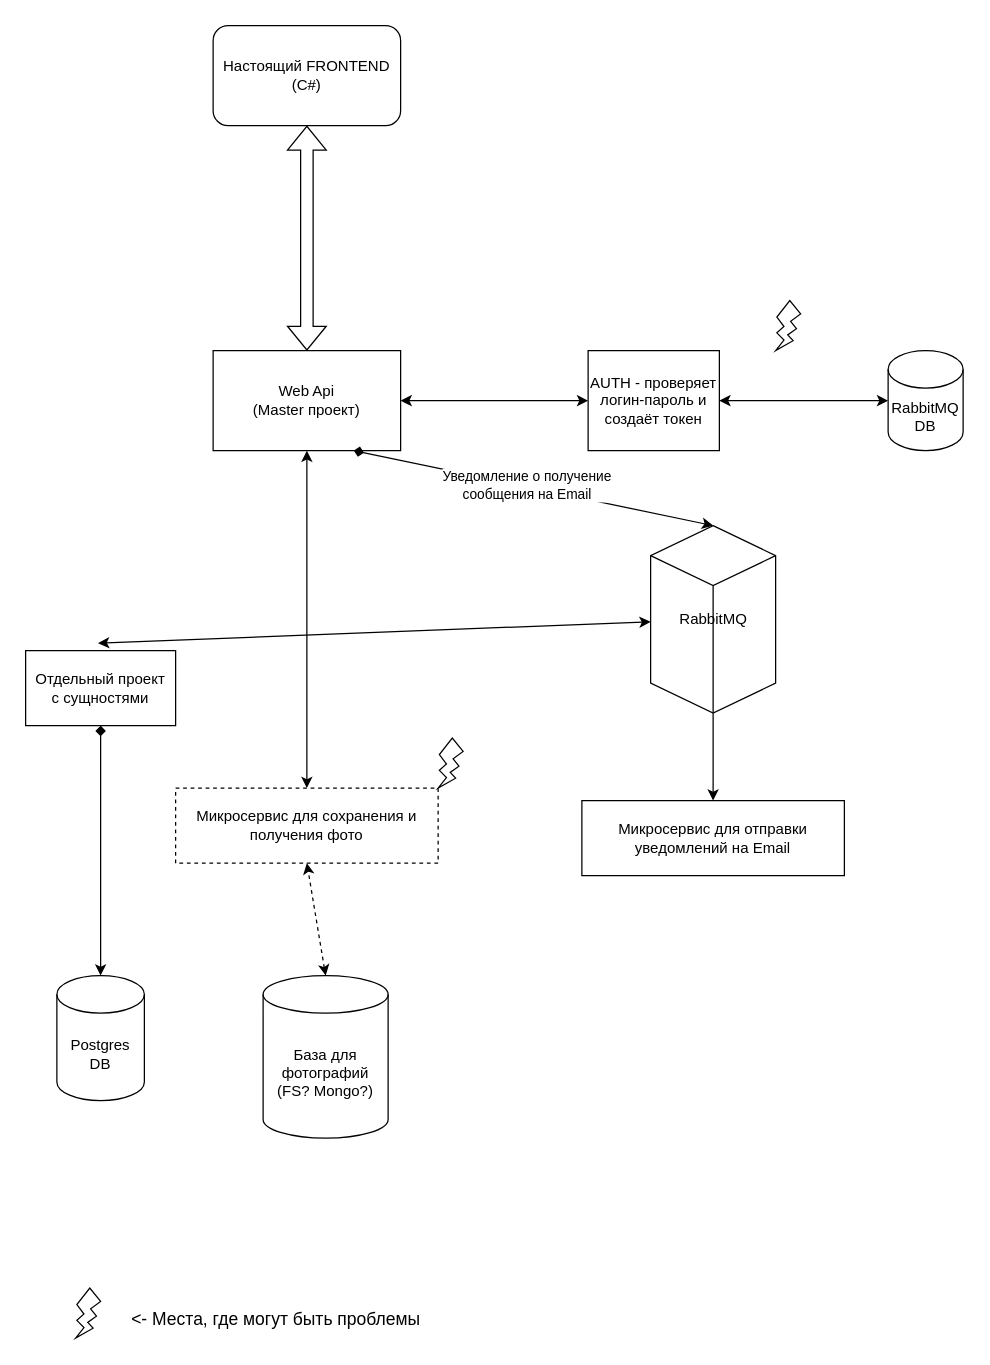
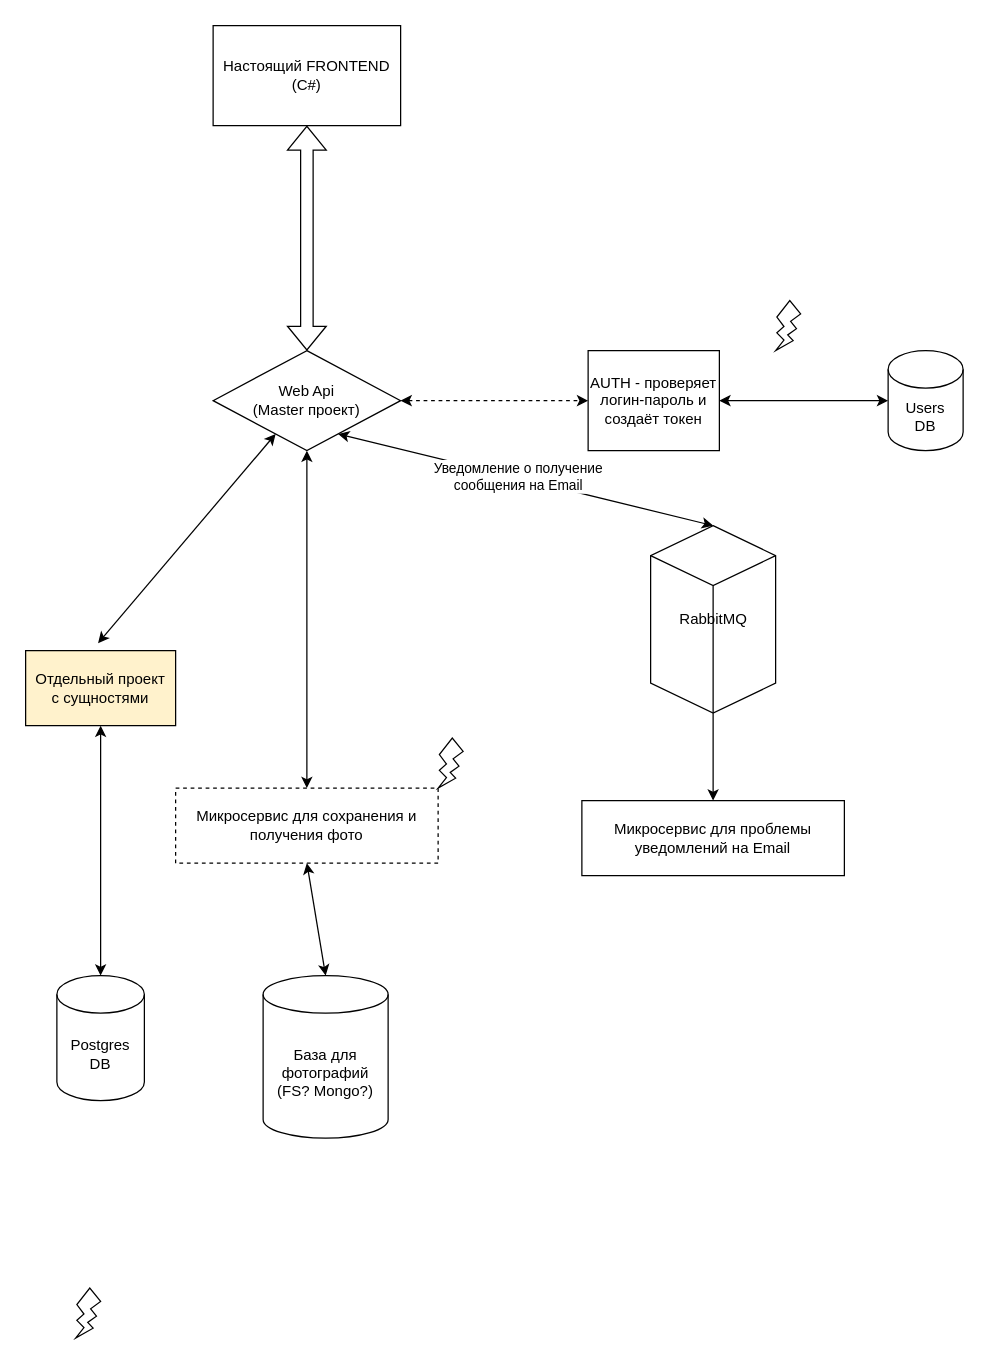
node "Настоящий FRONTEND (C#)": shape rounded rectangle -> rectangle
node "Web Api (Master проект)": shape rectangle -> diamond
edge "Web Api (Master проект)" -- "AUTH - проверяет логин-пароль и создаёт токен": style solid -> dashed
node "RabbitMQ DB": label "RabbitMQ DB" -> "Users DB"
edge "Web Api (Master проект)" -- "RabbitMQ": arrowhead diamond -> classic
edge "RabbitMQ" -- "Отдельный проект с сущностями": now "Web Api (Master проект)" -- "Отдельный проект с сущностями"
node "Отдельный проект с сущностями": fillcolor #ffffff -> #fff2cc
edge "Отдельный проект с сущностями" -- "Postgres DB": arrowhead diamond -> classic
node "Микросервис для отправки уведомлений на Email": label "Микросервис для отправки уведомлений на Email" -> "Микросервис для проблемы уведомлений на Email"
edge "Микросервис для сохранения и получения фото" -- "База для фотографий (FS? Mongo?)": style dashed -> solid
node "<- Места, где могут быть проблемы": removed
